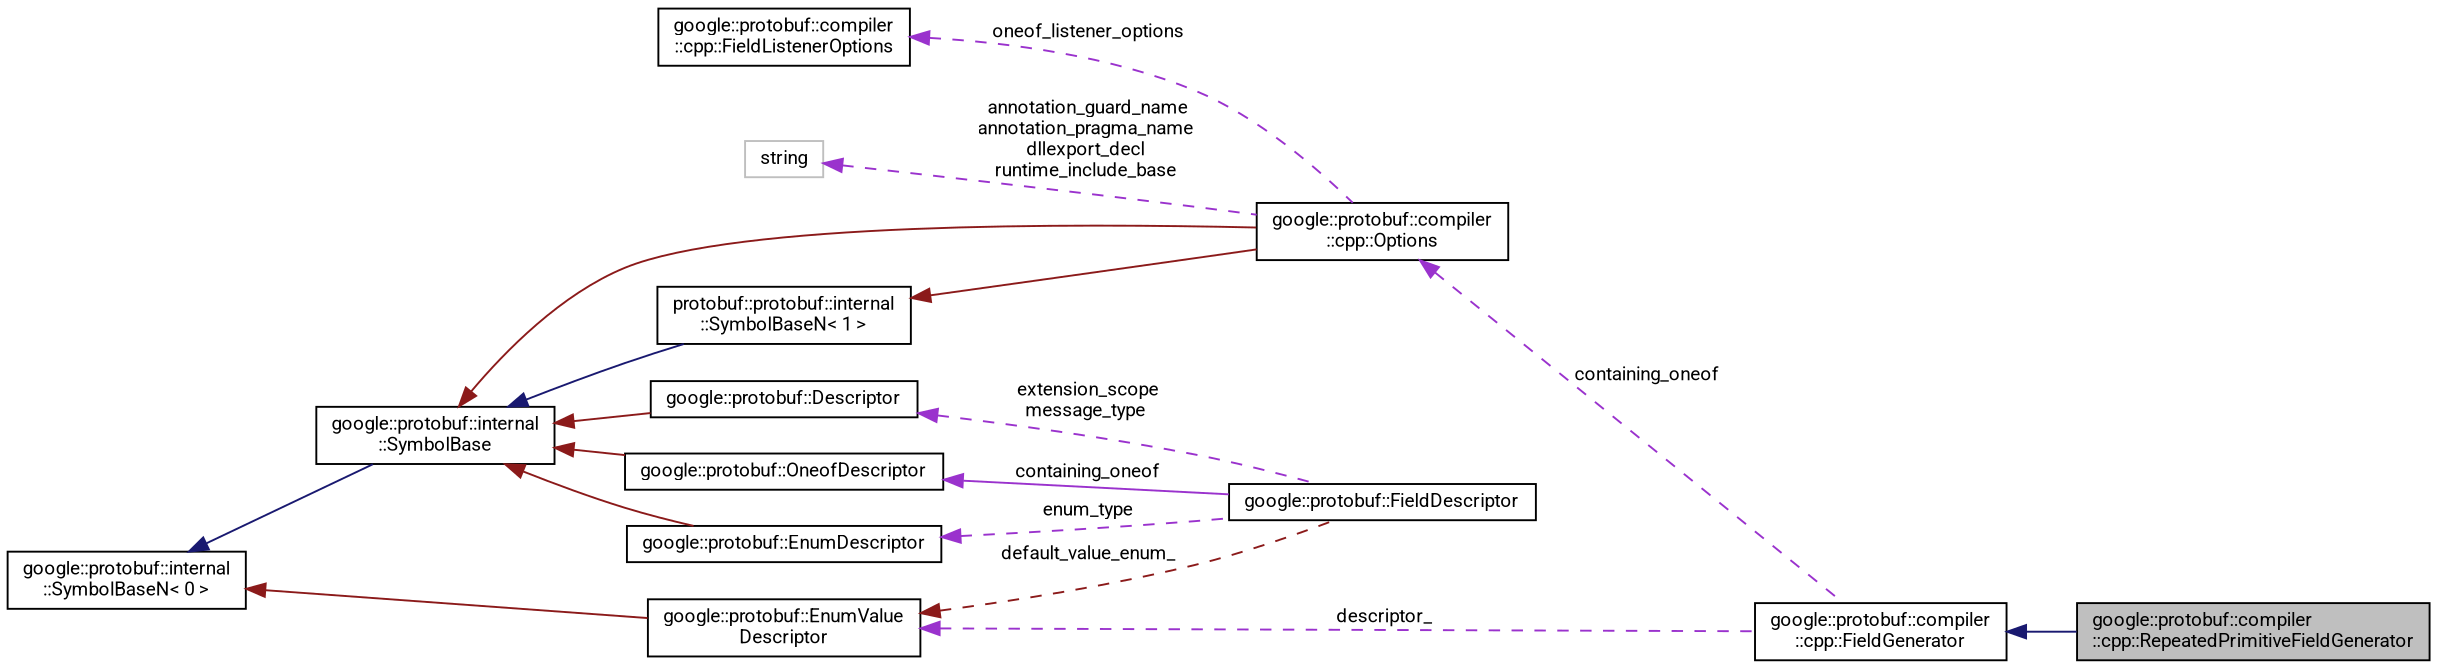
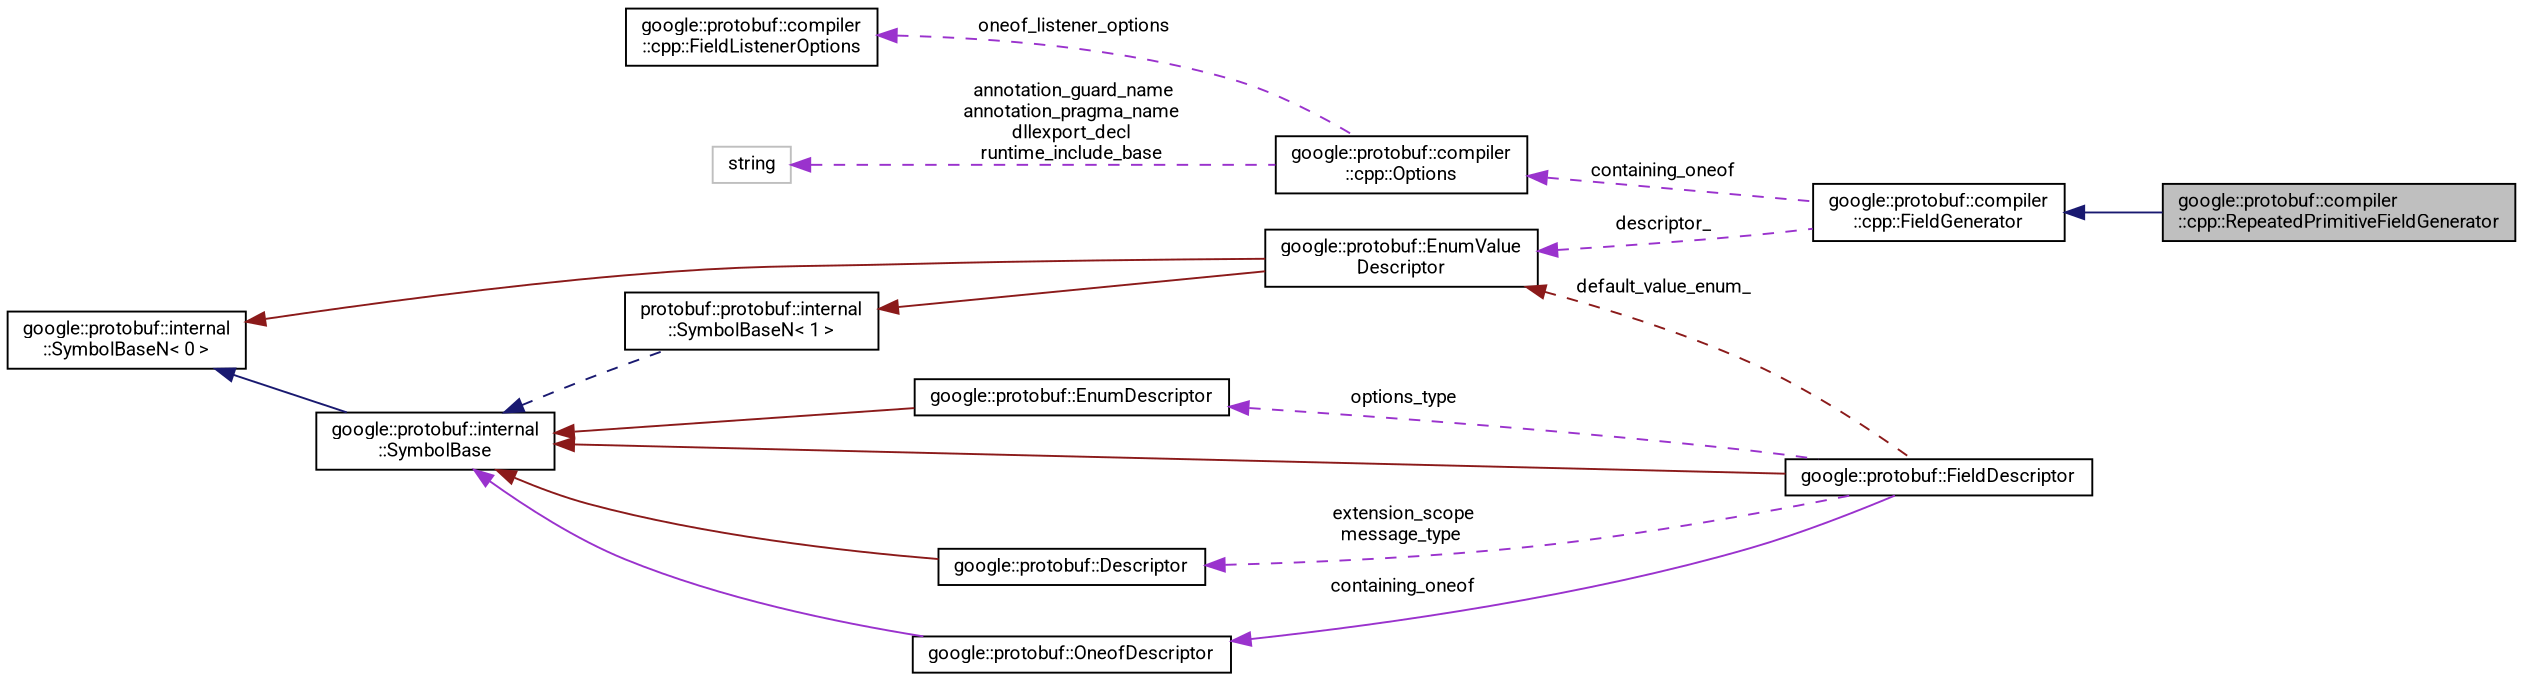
edge "google::protobuf::compiler ::cpp::Options" -> "google::protobuf::internal ::SymbolBase": now "google::protobuf::FieldDescriptor" -> "google::protobuf::internal ::SymbolBase"
edge "google::protobuf::compiler ::cpp::Options" -> "protobuf::protobuf::internal ::SymbolBaseN< 1 >": now "google::protobuf::EnumValue Descriptor" -> "protobuf::protobuf::internal ::SymbolBaseN< 1 >"
edge "protobuf::protobuf::internal ::SymbolBaseN< 1 >" -> "google::protobuf::internal ::SymbolBase": style solid -> dashed
edge "google::protobuf::OneofDescriptor" -> "google::protobuf::internal ::SymbolBase": color firebrick4 -> darkorchid3
edge "google::protobuf::FieldDescriptor" -> "google::protobuf::EnumDescriptor": label " enum_type" -> " options_type"
